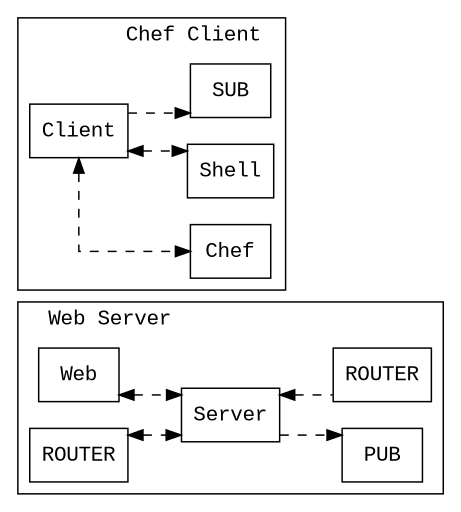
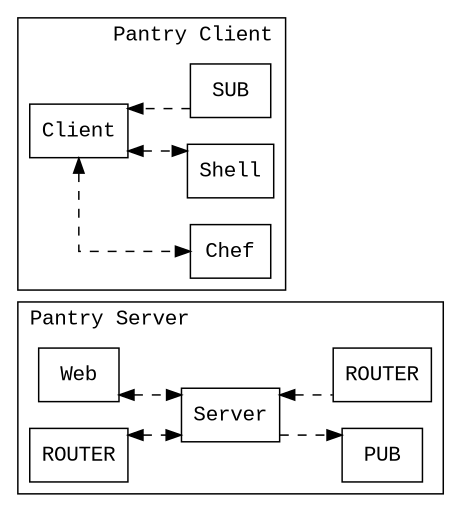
cluster "Chef Client": label "Chef Client" -> "Pantry Client"
edge "Client" -> "SUB": reversed
cluster "Web Server": label "Web Server" -> "Pantry Server"
